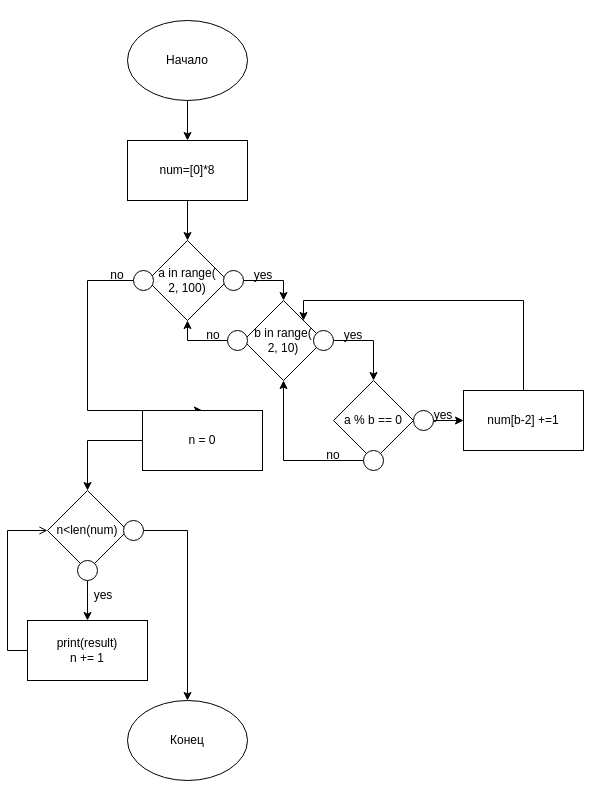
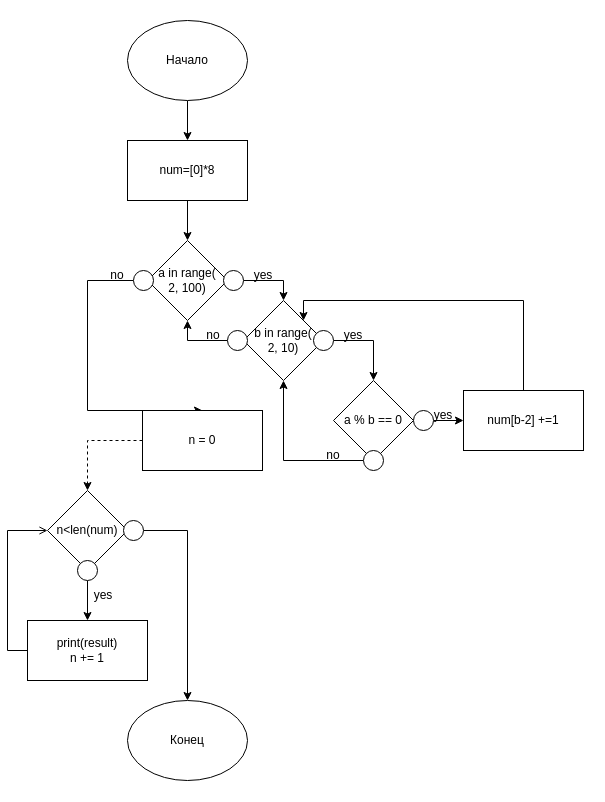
edge "n = 0" -> "n<len(num)": style solid -> dashed
